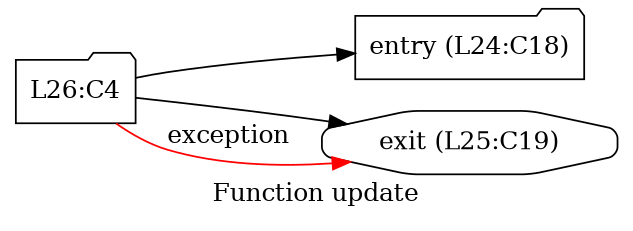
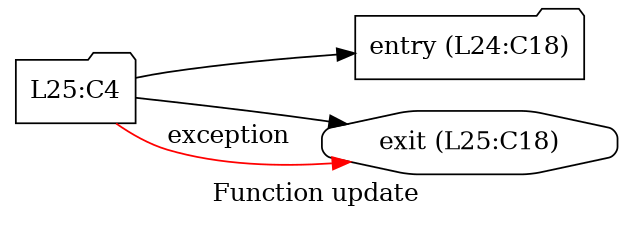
node "L26:C4": label "L26:C4" -> "L25:C4"
node "exit (L25:C19)": label "exit (L25:C19)" -> "exit (L25:C18)"
